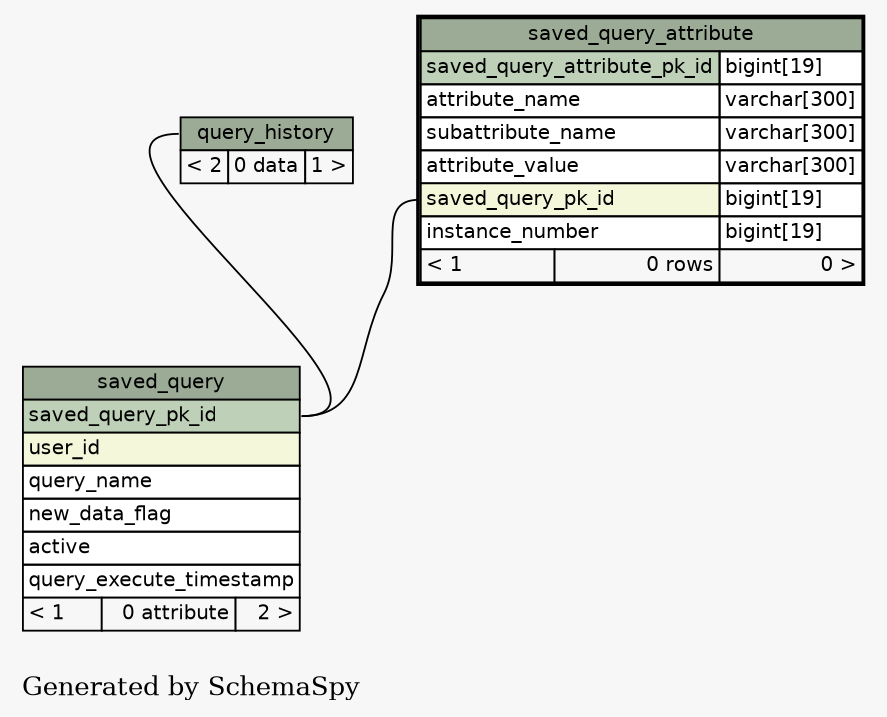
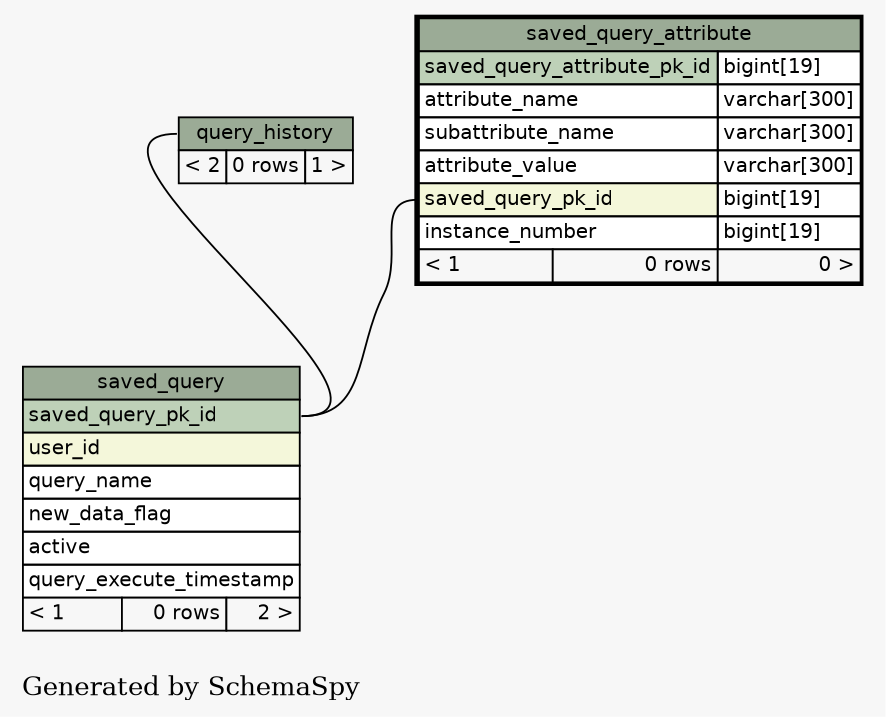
node "query_history": text "0 data" -> "0 rows"
node "saved_query": text "0 attribute" -> "0 rows"
